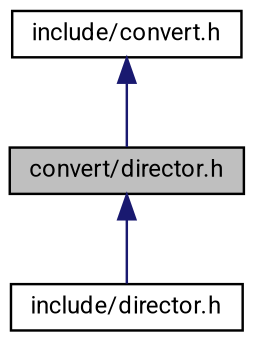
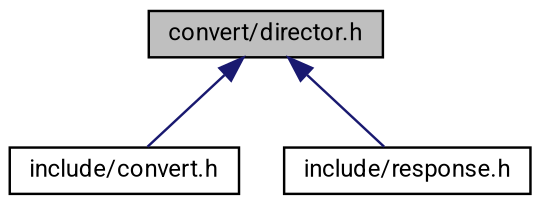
edge "convert/director.h" -> "include/convert.h": reversed
node "include/director.h": label "include/director.h" -> "include/response.h"
